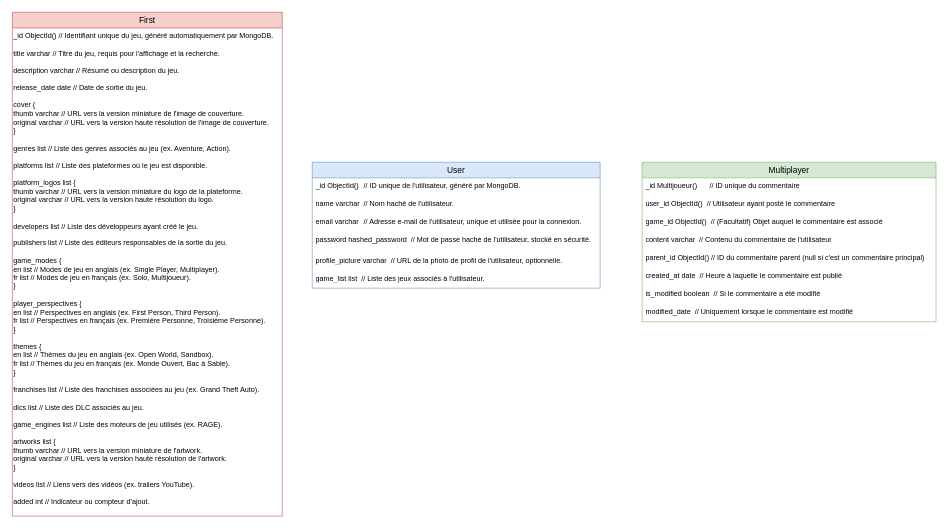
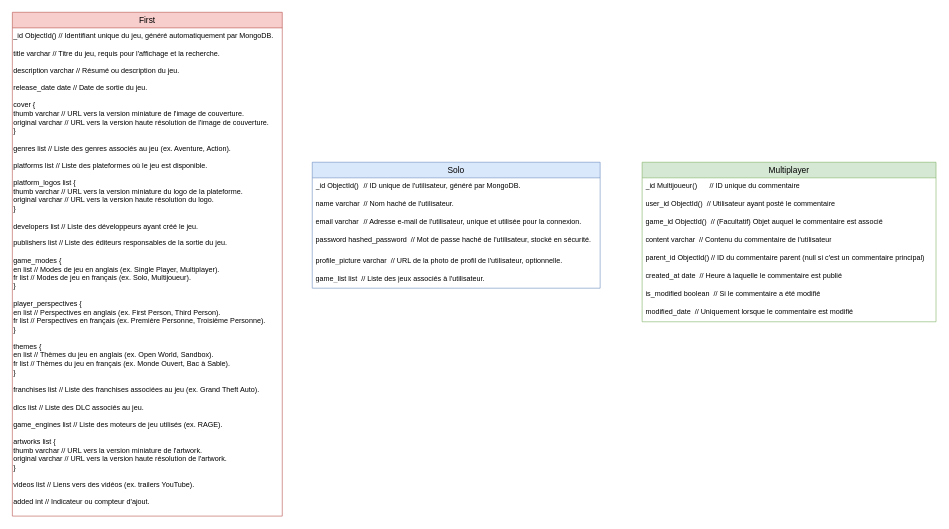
node "User": label "User" -> "Solo"
